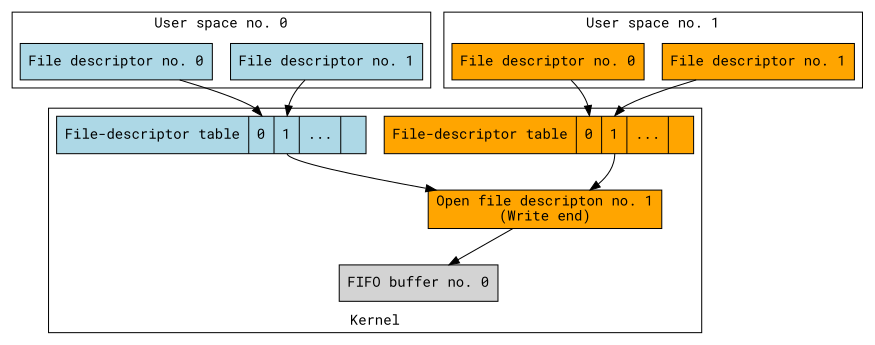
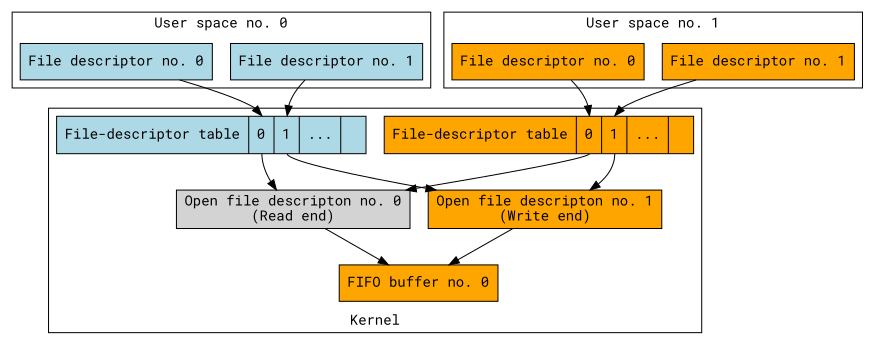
node "Open file descripton no. 0 (Read end)": added
node "FIFO buffer no. 0": fillcolor lightgrey -> orange
